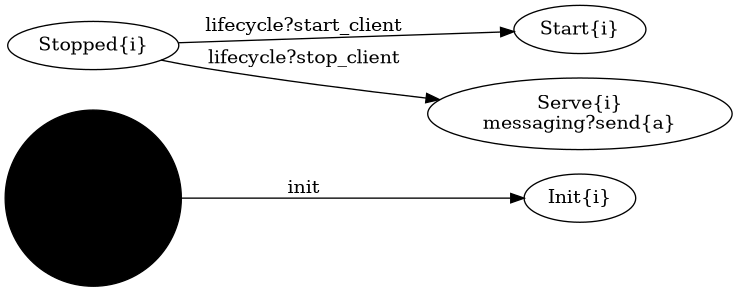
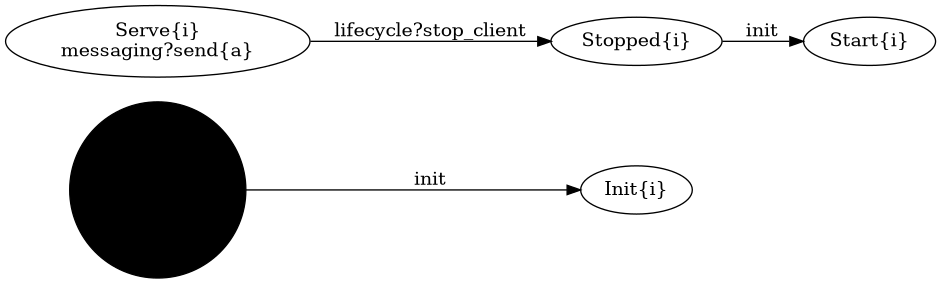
edge "Stopped{i}" -> "Start{i}": label "lifecycle?start_client" -> "init"
edge "Stopped{i}" -> "Serve{i} messaging?send{a}": reversed
